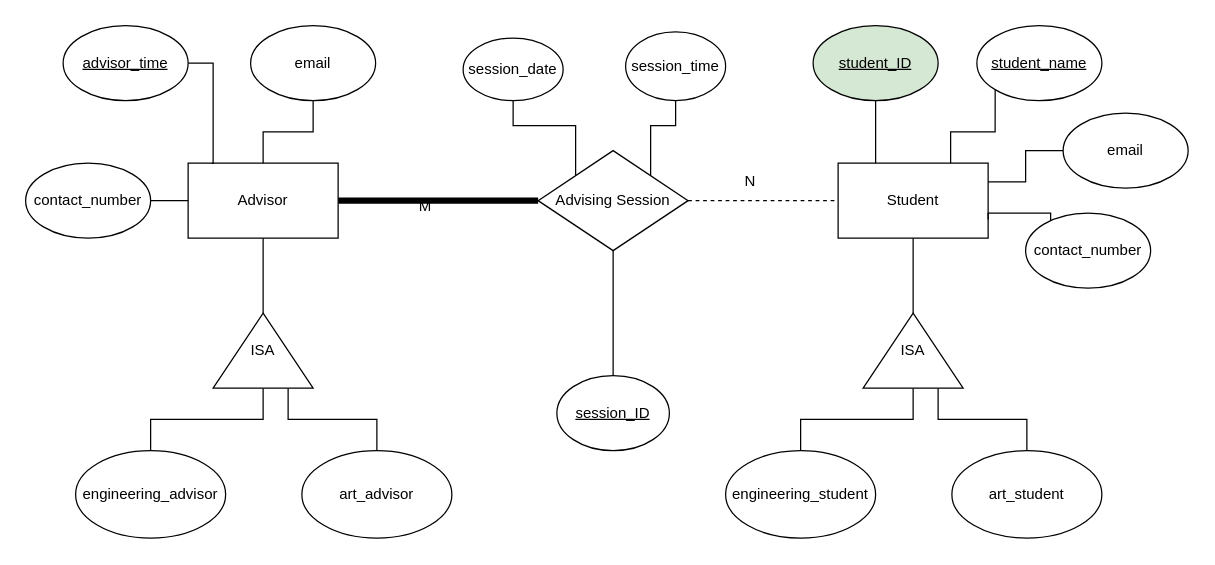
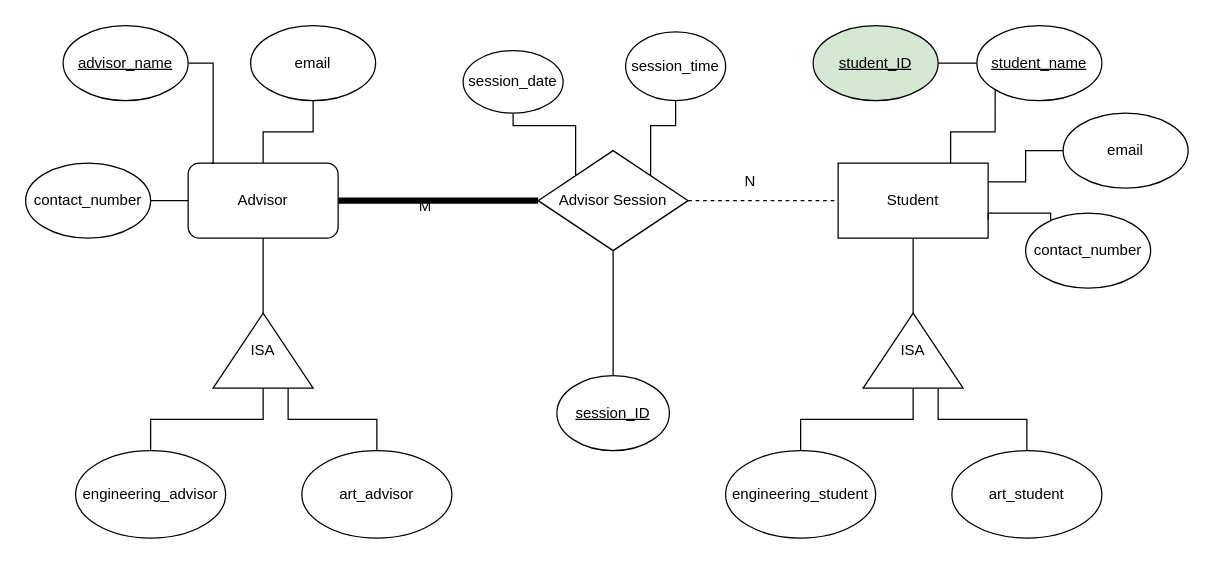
node "advisor_time": label "advisor_time" -> "advisor_name"
node "session_date": moved (513, 69) -> (513, 82)
edge "student_ID" -- "Student": now "student_ID" -- "student_name"
node "Advisor": shape rectangle -> rounded rectangle
node "Advising Session": label "Advising Session" -> "Advisor Session"
